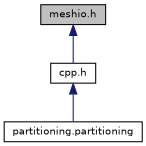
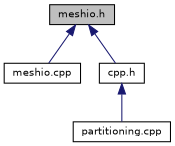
node "meshio.cpp": added
node "partitioning.partitioning": label "partitioning.partitioning" -> "partitioning.cpp"
